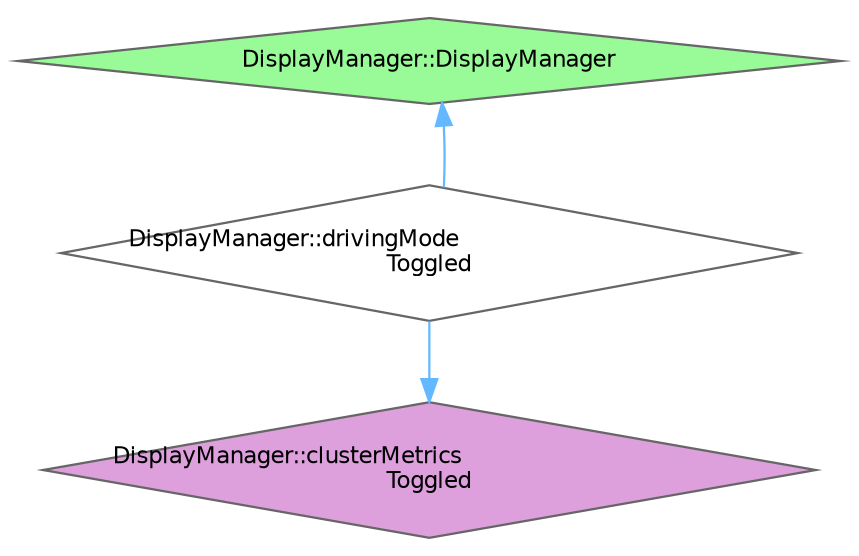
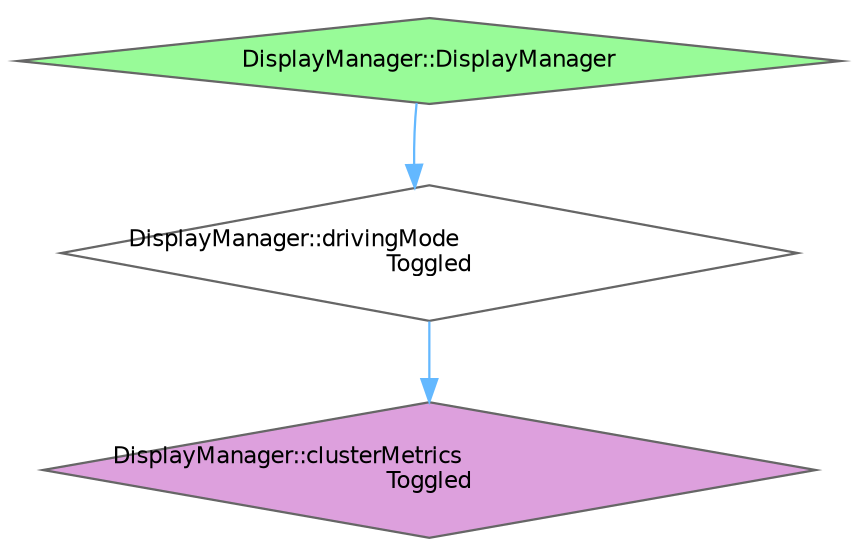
edge "DisplayManager::drivingMode Toggled" -> "DisplayManager::DisplayManager": reversed
